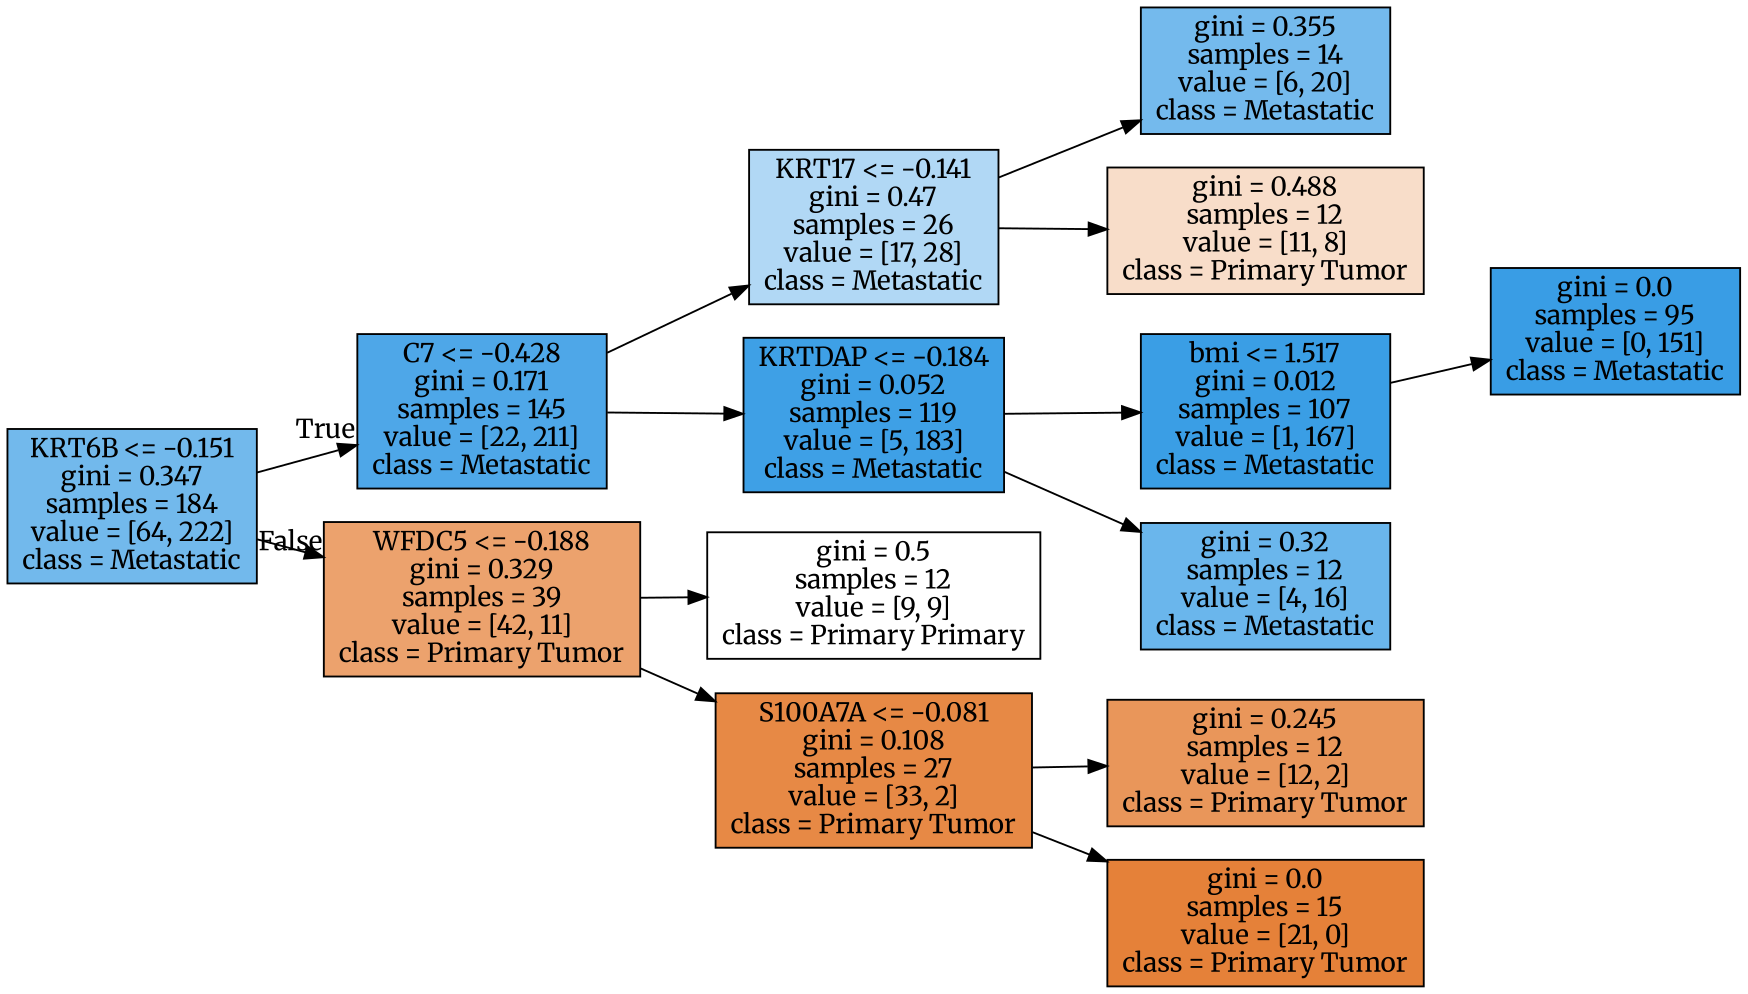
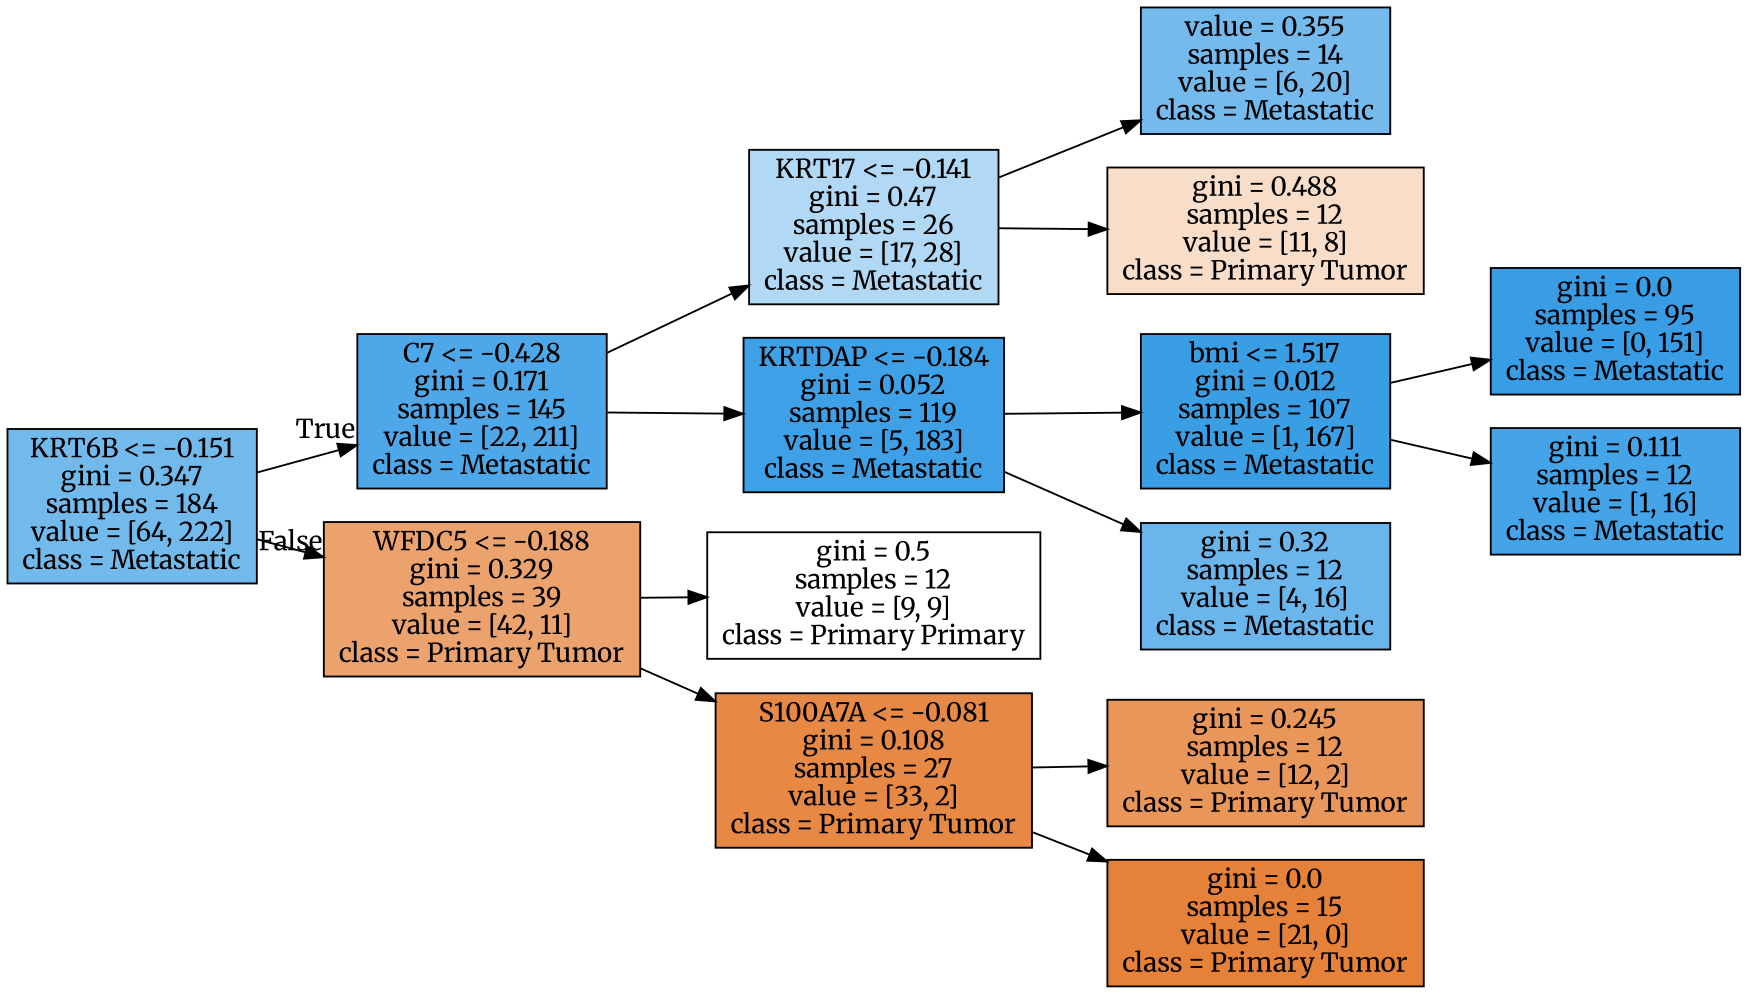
node "gini = 0.355 samples = 14 value = [6, 20] class = Metastatic": label "gini = 0.355 samples = 14 value = [6, 20] class = Metastatic" -> "value = 0.355 samples = 14 value = [6, 20] class = Metastatic"
node "gini = 0.111 samples = 12 value = [1, 16] class = Metastatic": added
